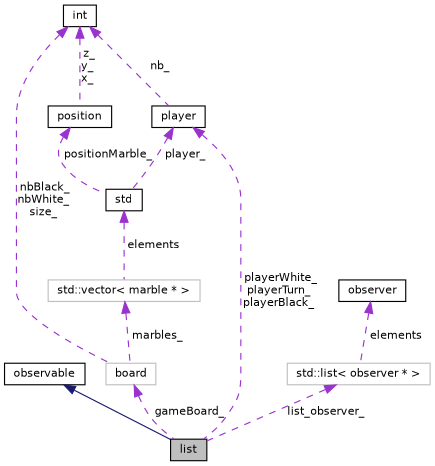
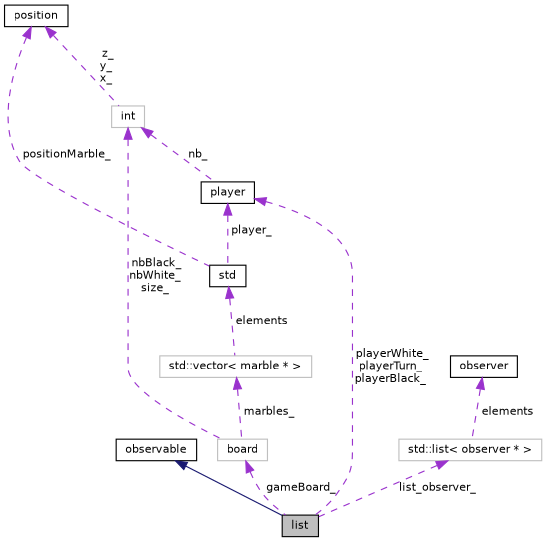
node "int": color black -> grey75
edge "position" -> "int": reversed
